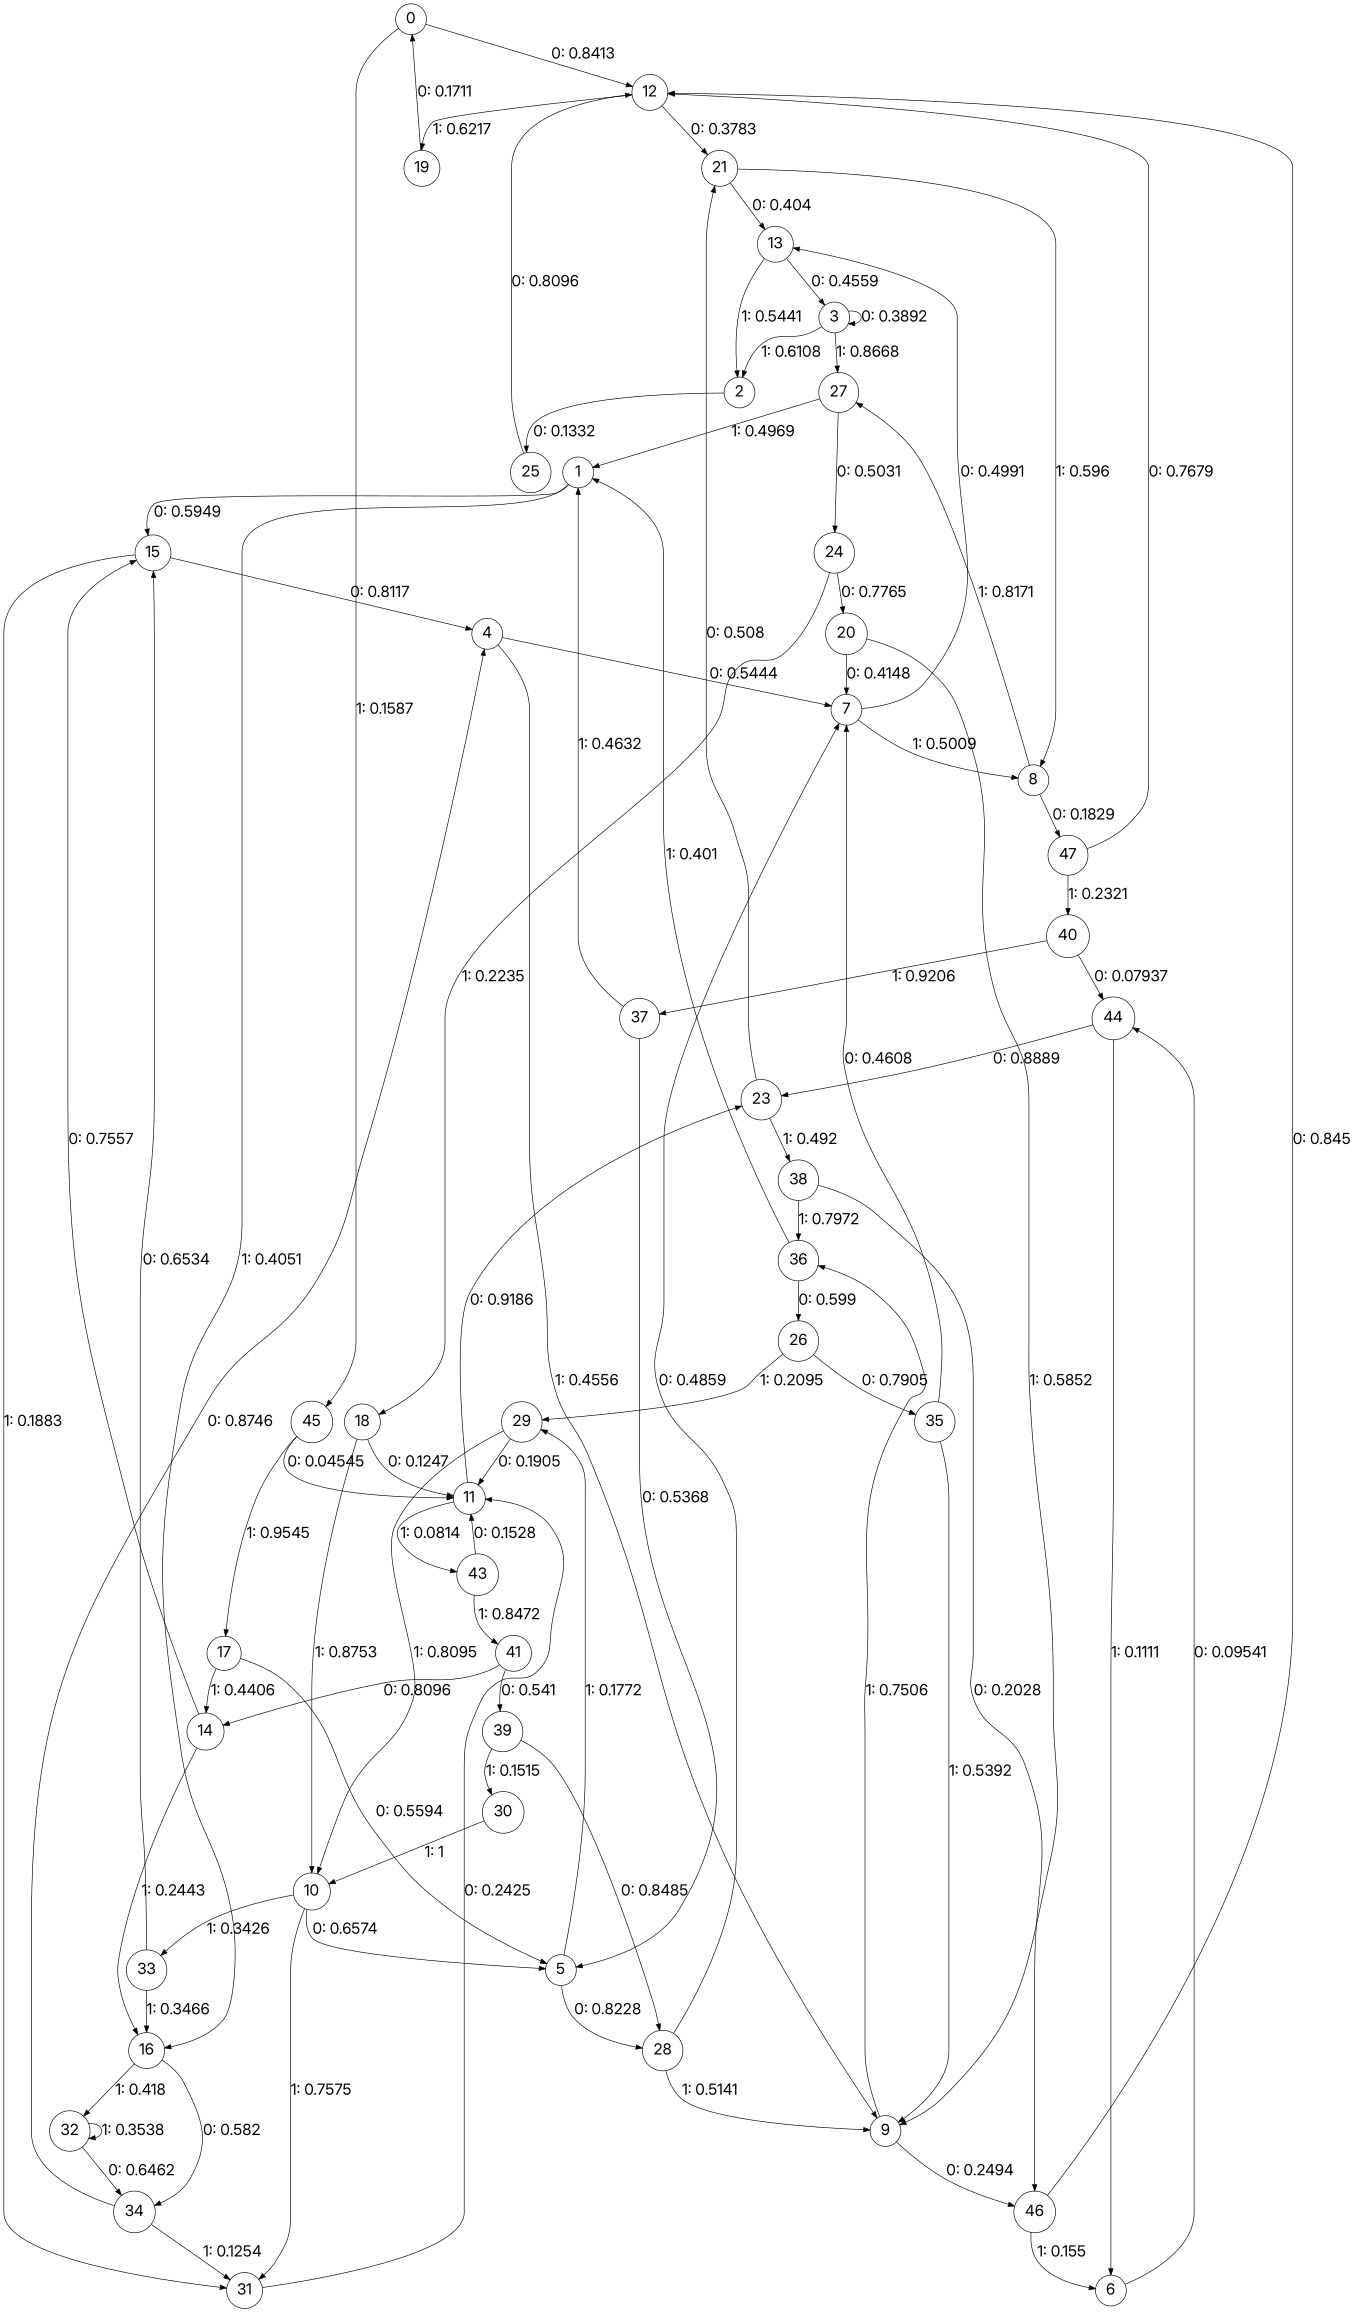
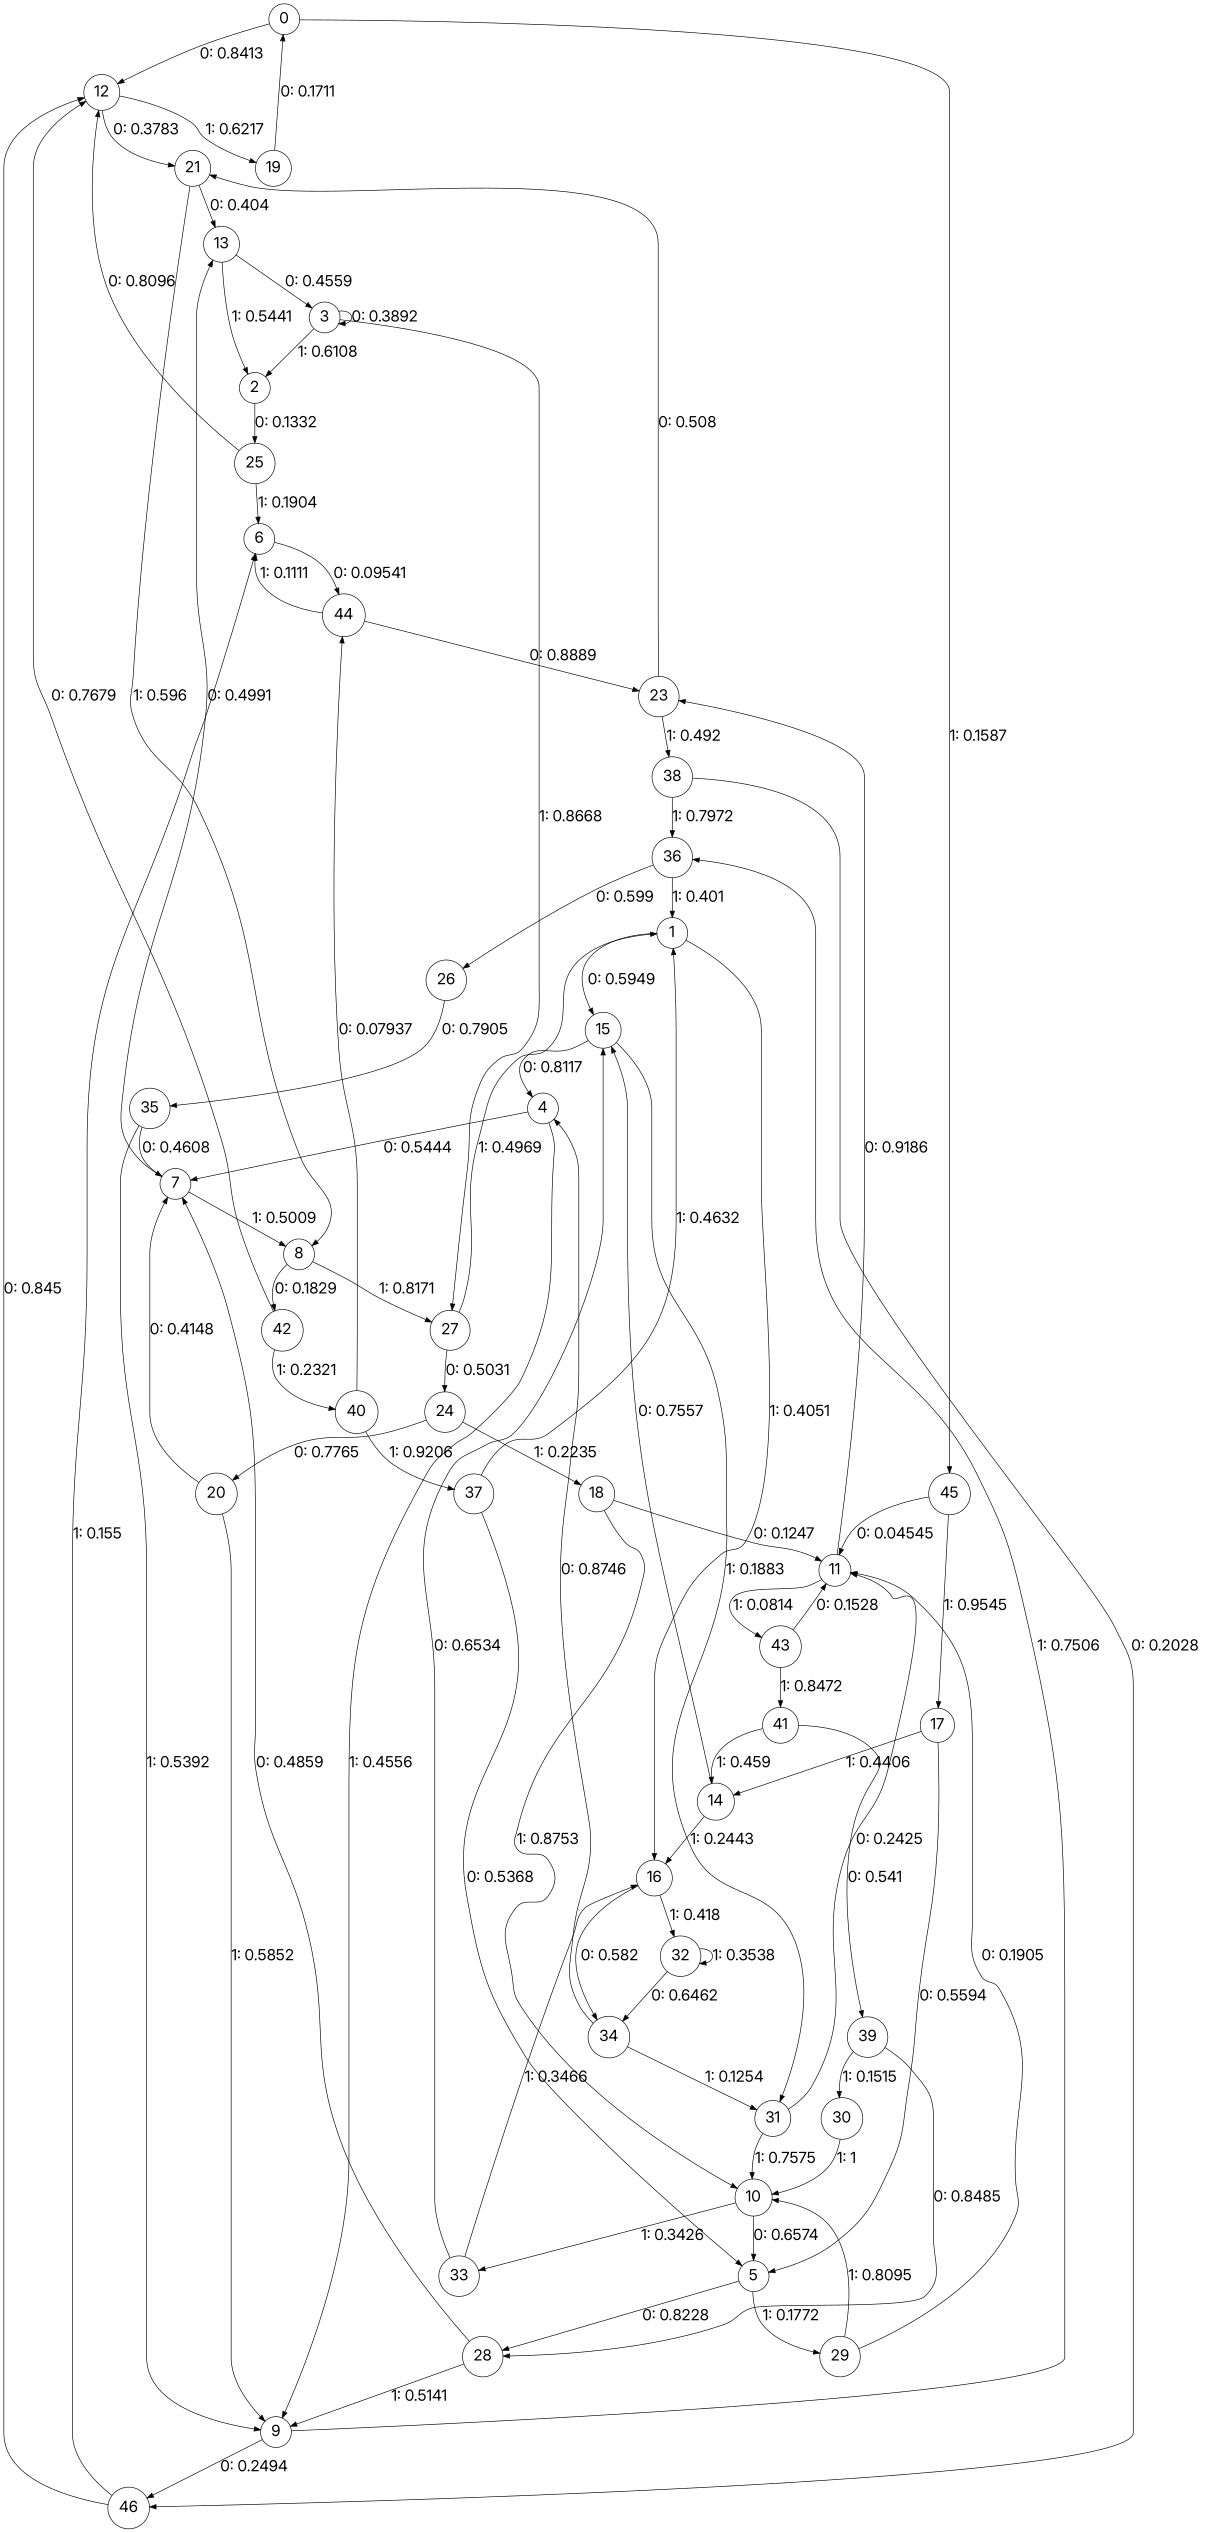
edge "25" -> "6": added, label "1: 0.1904"
node "47": label "47" -> "42"
edge "26" -> "29": removed, label "1: 0.2095"
edge "41" -> "14": label "0: 0.8096   " -> "1: 0.459    "
edge "10" -> "31": reversed
